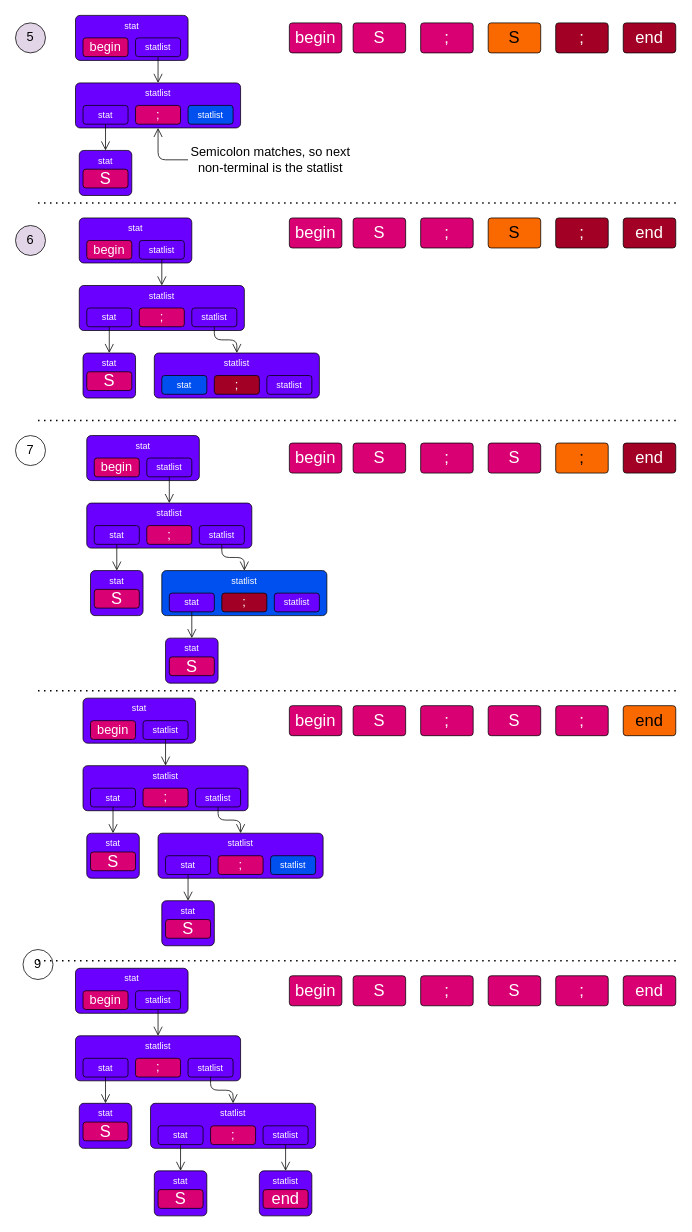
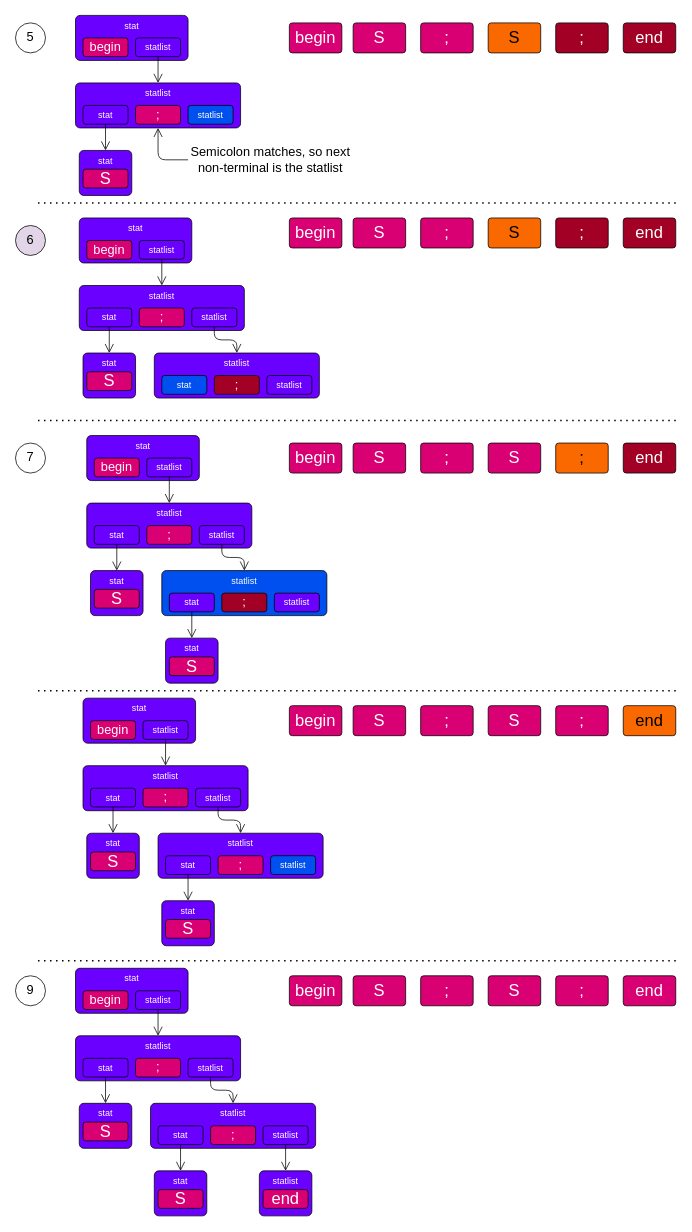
node "5": fillcolor #e1d5e7 -> #ffffff
node "7": moved (30, 450) -> (30, 458)
node "9": moved (38, 964) -> (30, 990)
